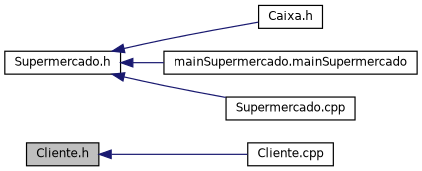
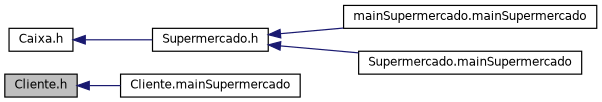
edge "Caixa.h" -> "Supermercado.h": reversed
node "Supermercado.cpp": label "Supermercado.cpp" -> "Supermercado.mainSupermercado"
node "Cliente.cpp": label "Cliente.cpp" -> "Cliente.mainSupermercado"
